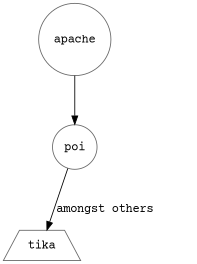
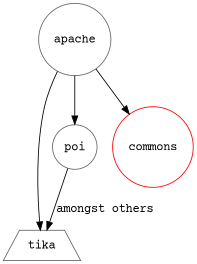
edge "apache" -> "tika": added
node "commons": added
